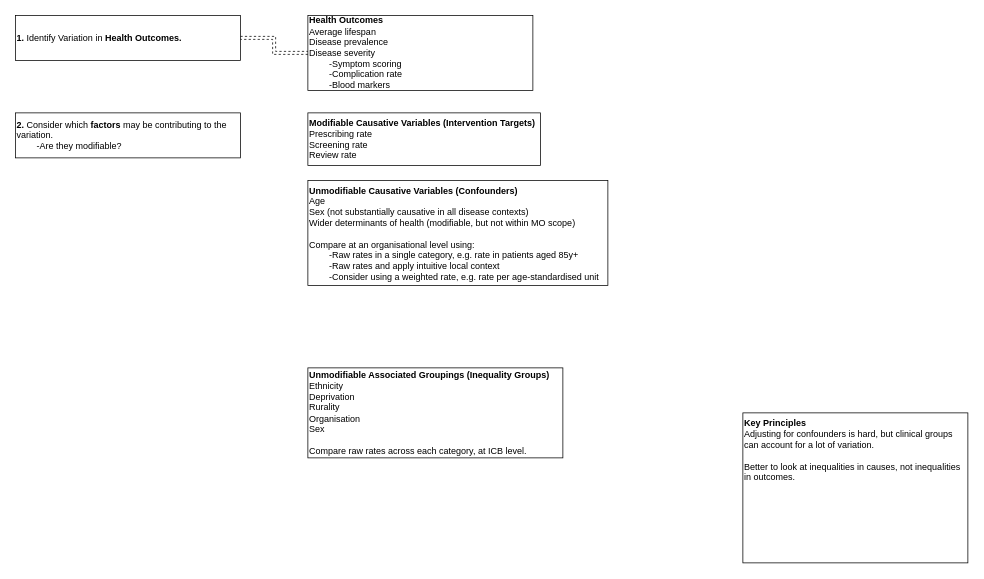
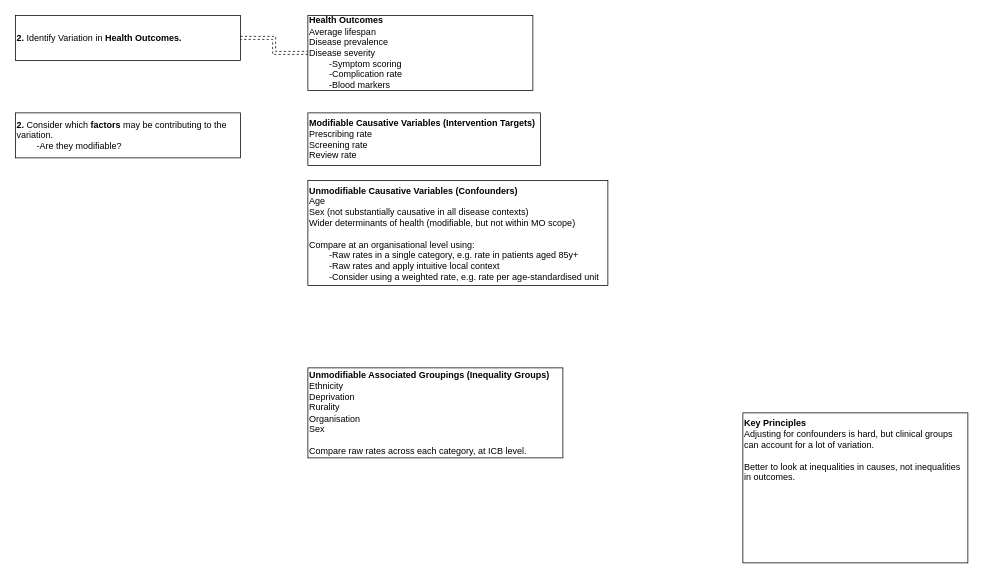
node "1. Identify Variation in Health Outcomes.": label "1. Identify Variation in Health Outcomes." -> "2. Identify Variation in Health Outcomes."
